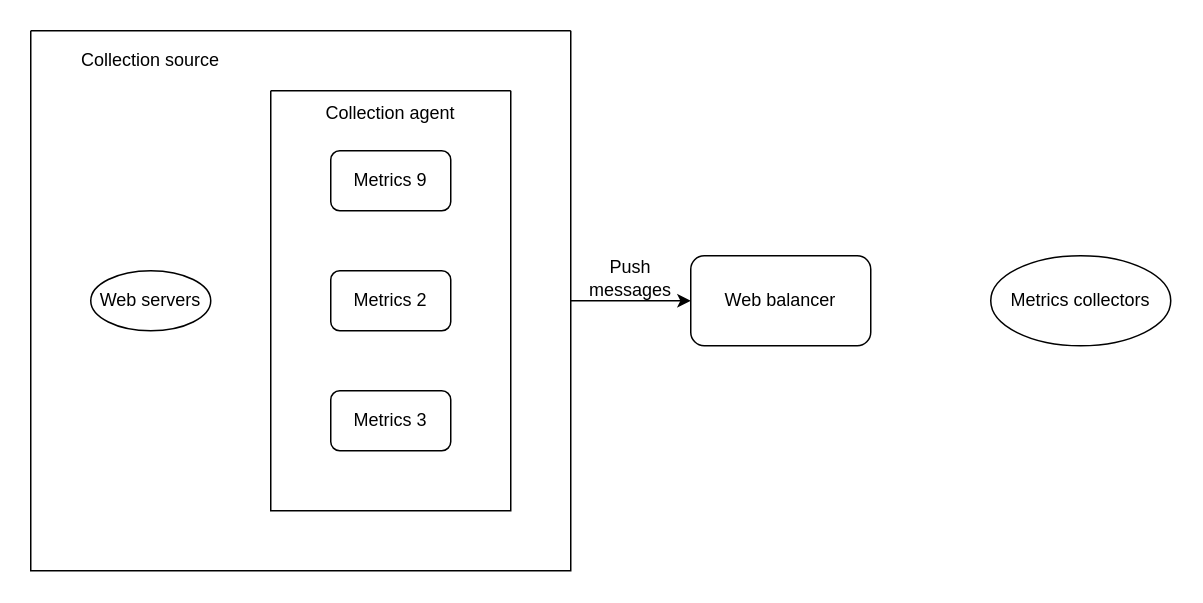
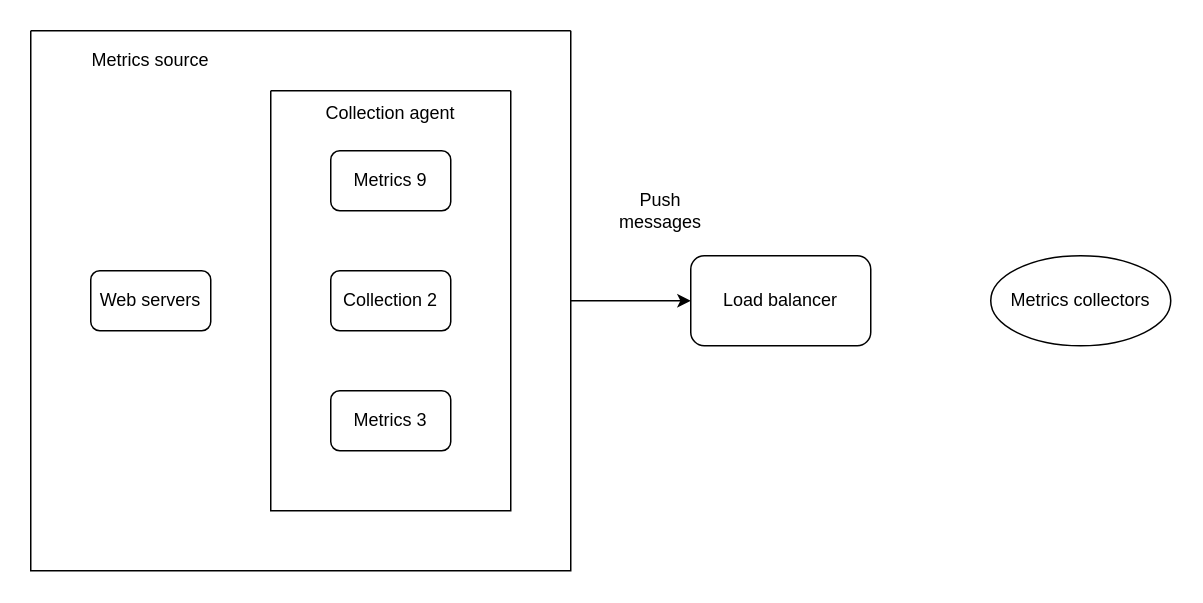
node "Collection source": label "Collection source" -> "Metrics source"
node "Push messages": moved (631, 278) -> (661, 211)
node "Web servers": shape ellipse -> rounded rectangle
node "Metrics 2": label "Metrics 2" -> "Collection 2"
node "Web balancer": label "Web balancer" -> "Load balancer"
